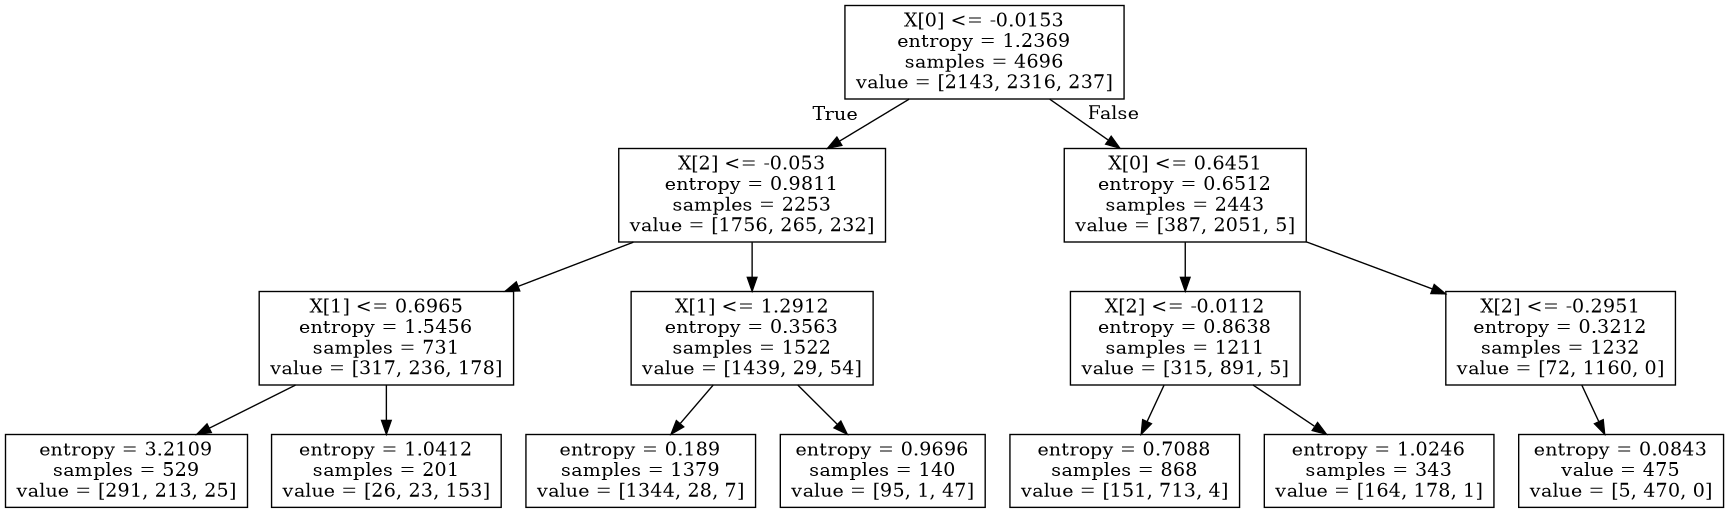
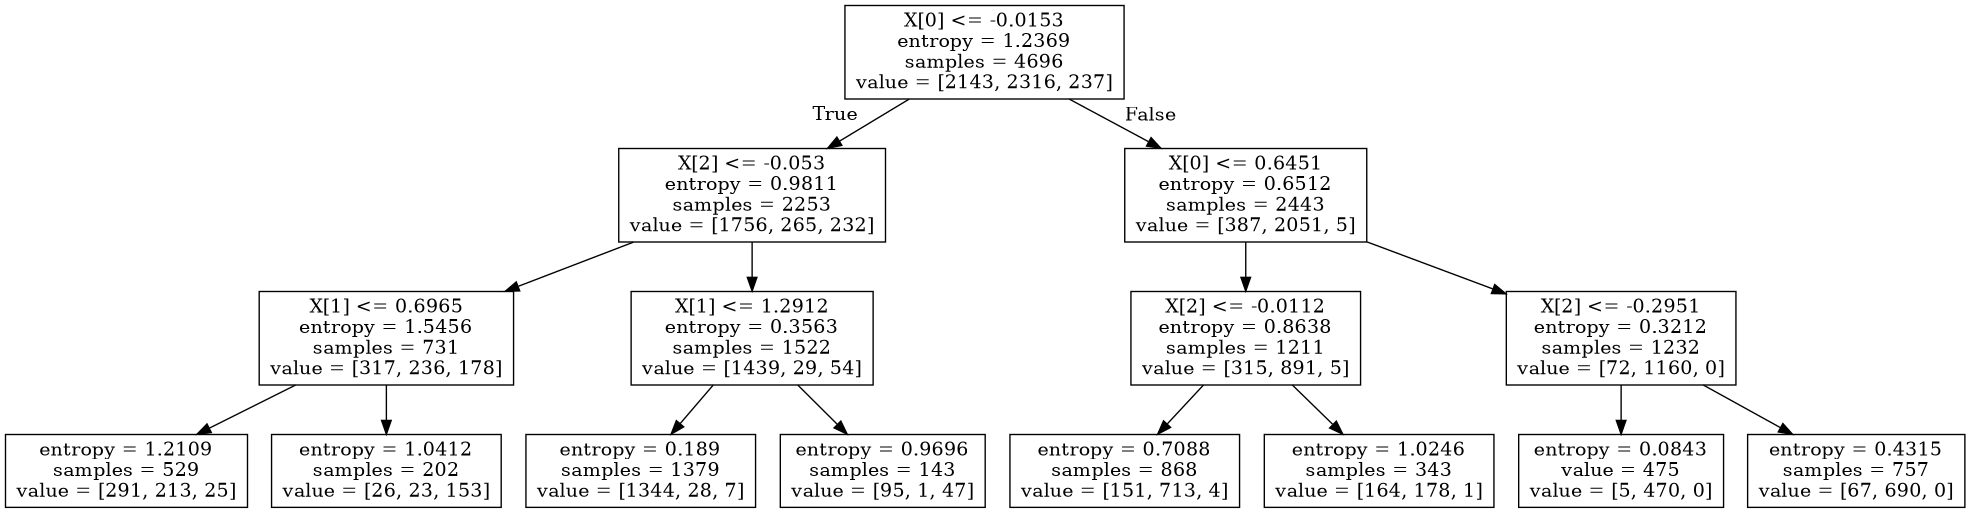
node "entropy = 3.2109 samples = 529 value = [291, 213, 25]": label "entropy = 3.2109 samples = 529 value = [291, 213, 25]" -> "entropy = 1.2109 samples = 529 value = [291, 213, 25]"
node "entropy = 1.0412 samples = 201 value = [26, 23, 153]": label "entropy = 1.0412 samples = 201 value = [26, 23, 153]" -> "entropy = 1.0412 samples = 202 value = [26, 23, 153]"
node "entropy = 0.9696 samples = 140 value = [95, 1, 47]": label "entropy = 0.9696 samples = 140 value = [95, 1, 47]" -> "entropy = 0.9696 samples = 143 value = [95, 1, 47]"
node "entropy = 0.4315 samples = 757 value = [67, 690, 0]": added
